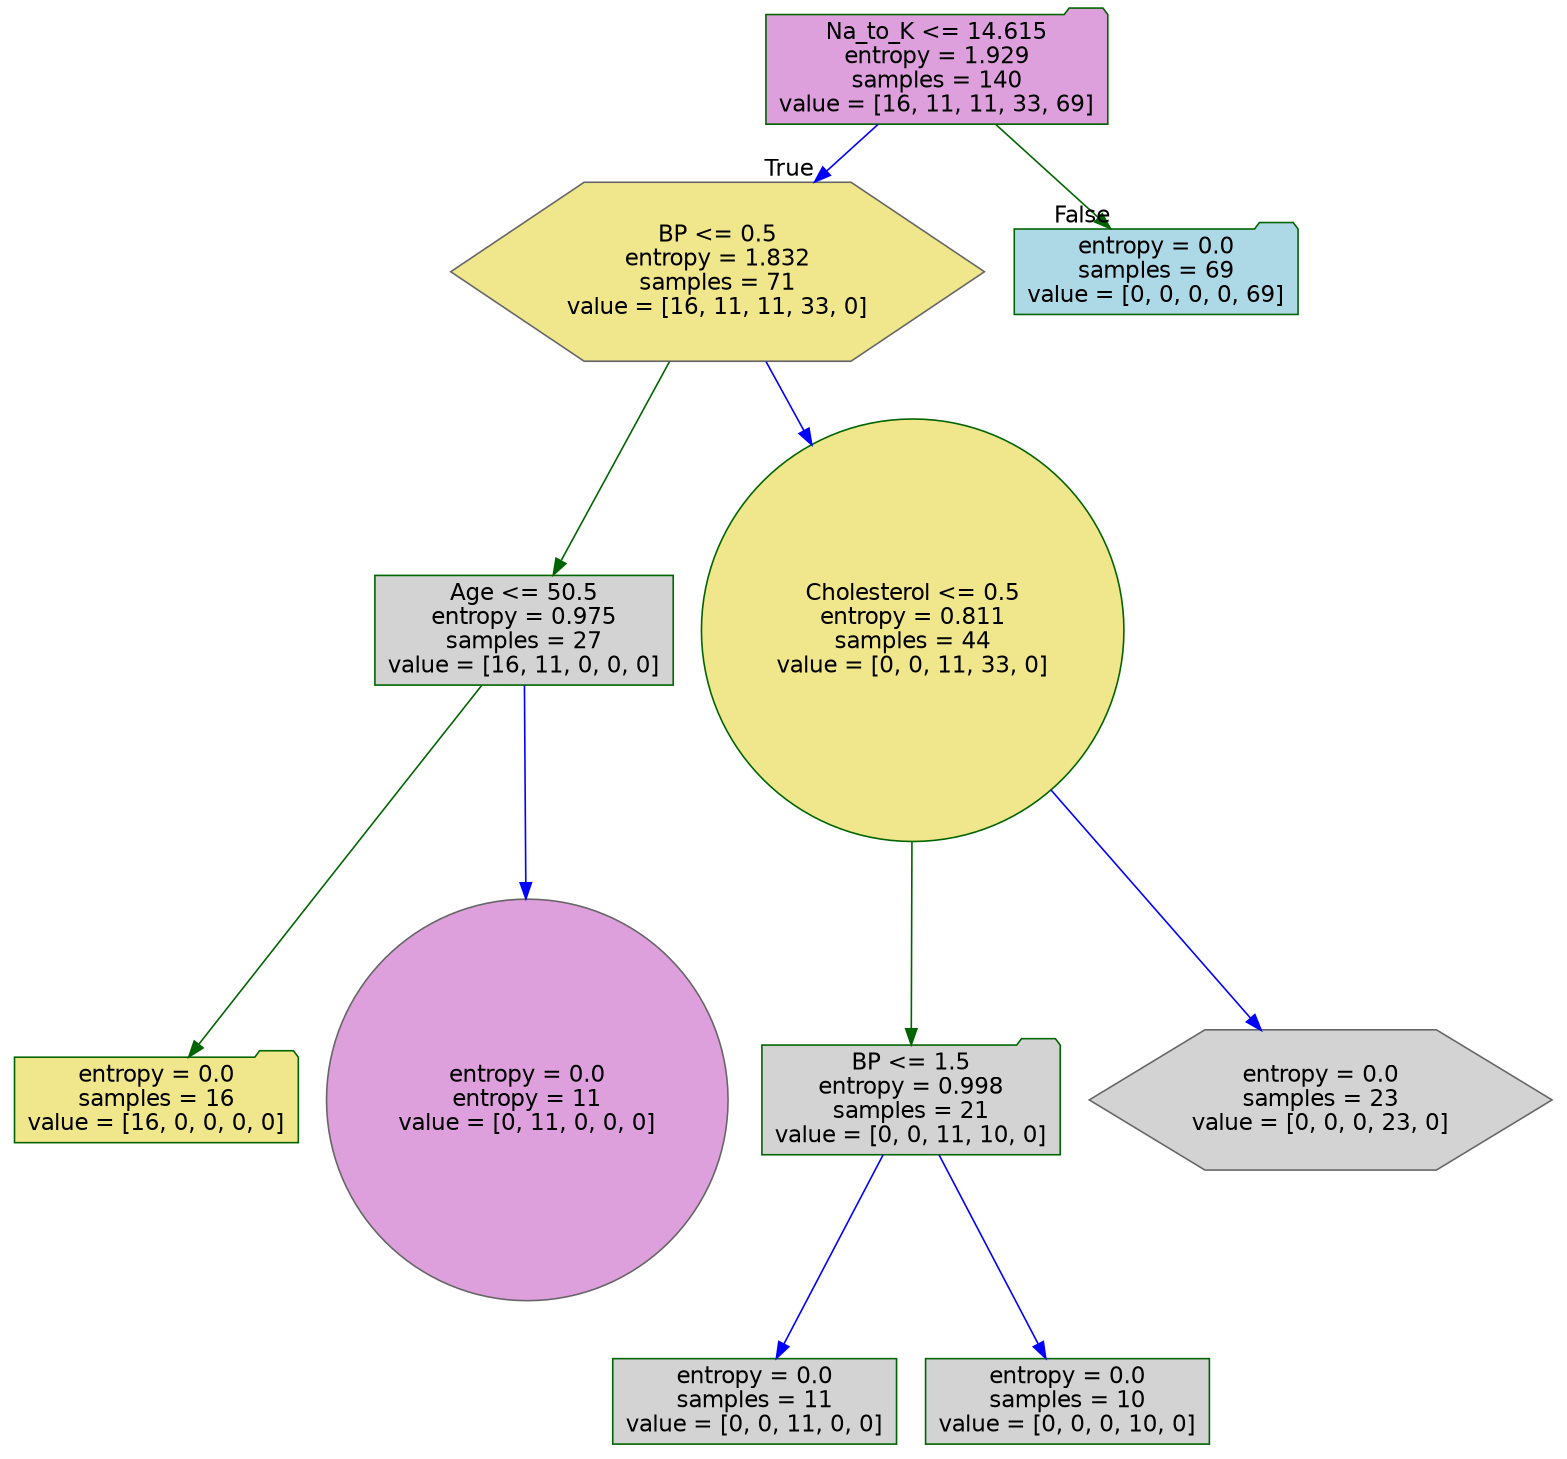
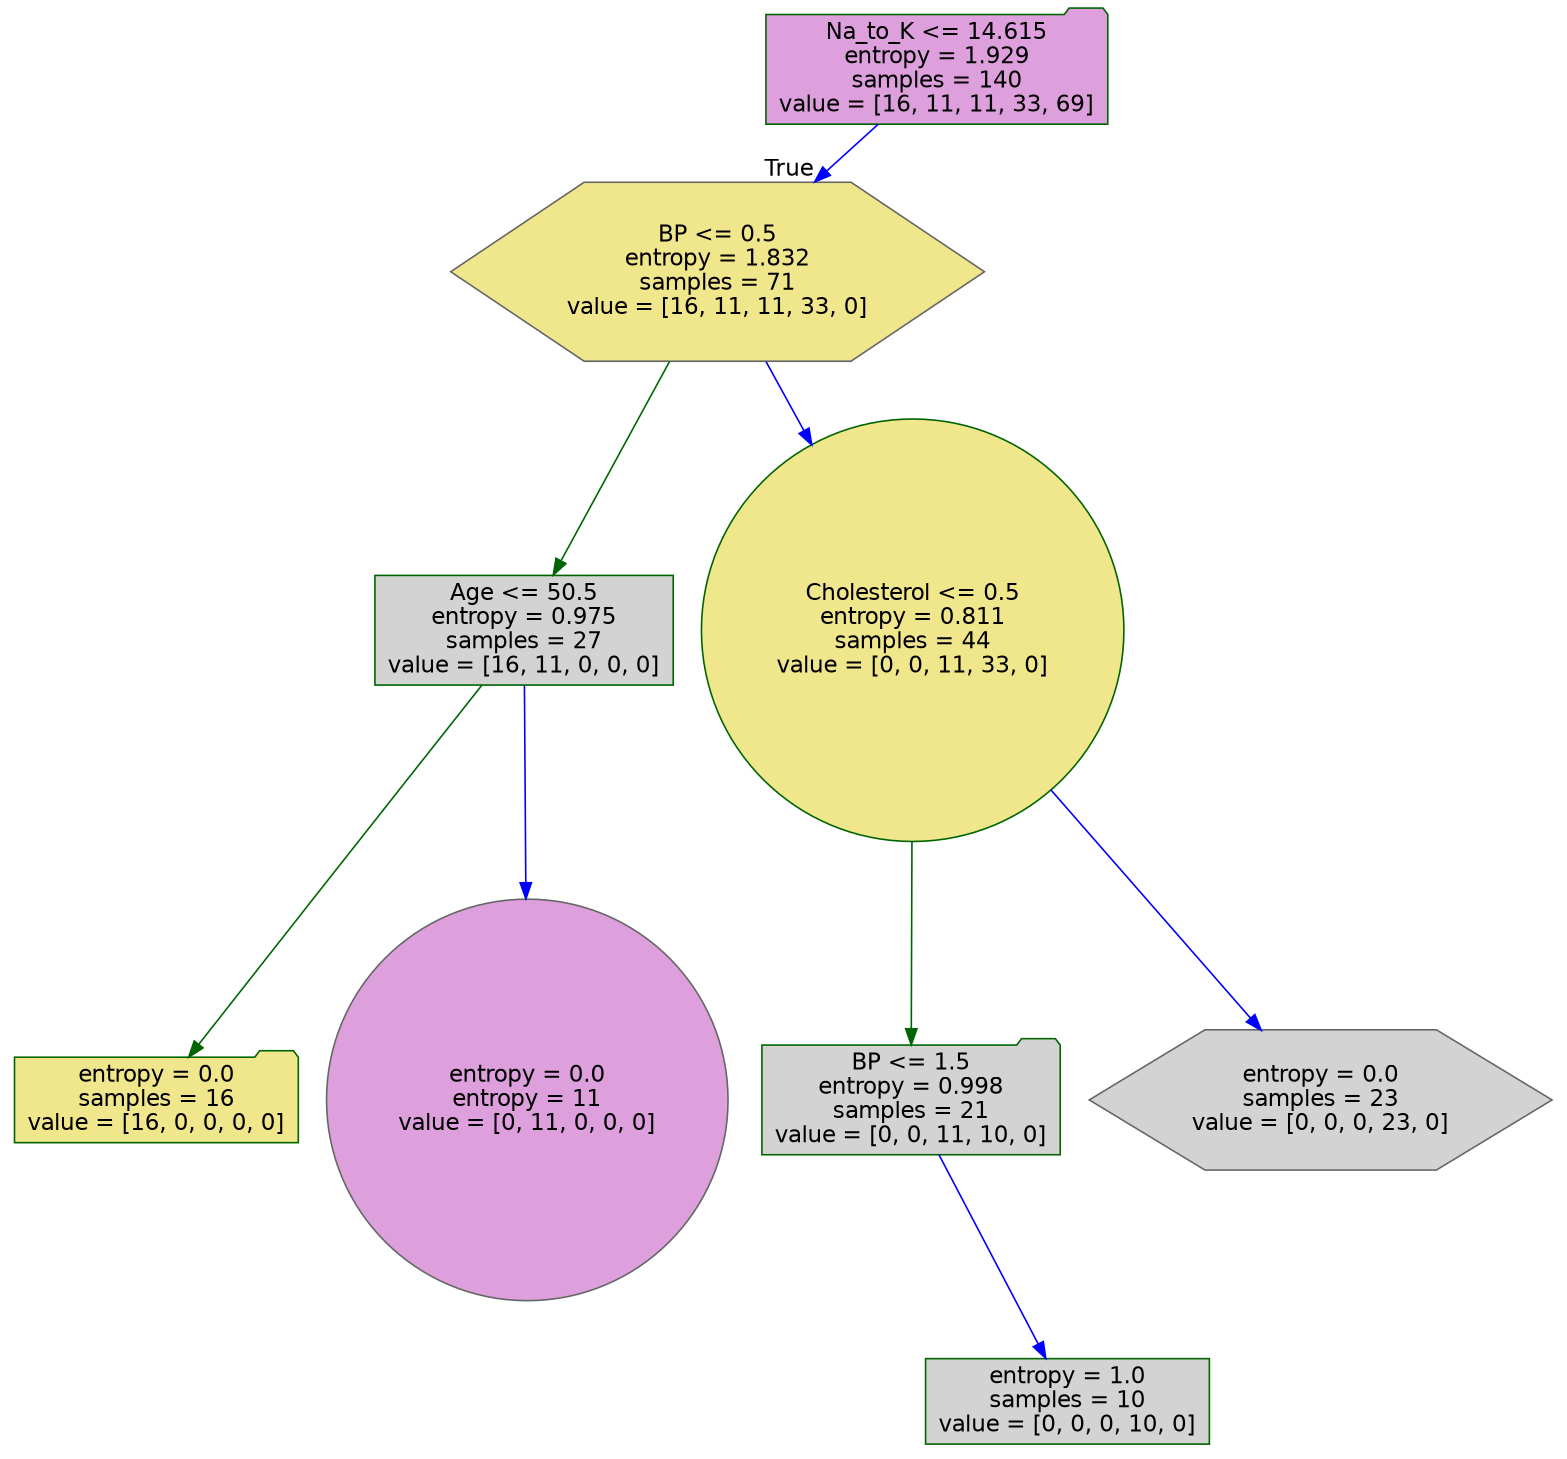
node "entropy = 0.0 samples = 69 value = [0, 0, 0, 0, 69]": removed
node "entropy = 0.0 samples = 11 value = [0, 0, 11, 0, 0]": removed
node "entropy = 0.0 samples = 10 value = [0, 0, 0, 10, 0]": label "entropy = 0.0 samples = 10 value = [0, 0, 0, 10, 0]" -> "entropy = 1.0 samples = 10 value = [0, 0, 0, 10, 0]"
